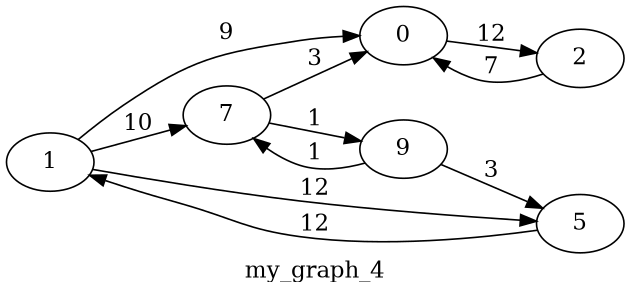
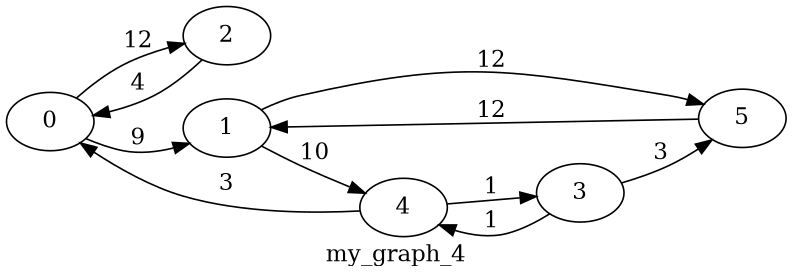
edge "1" -> "0": reversed
edge "2" -> "0": label "7" -> "4"
node "7": label "7" -> "4"
node "9": label "9" -> "3"
